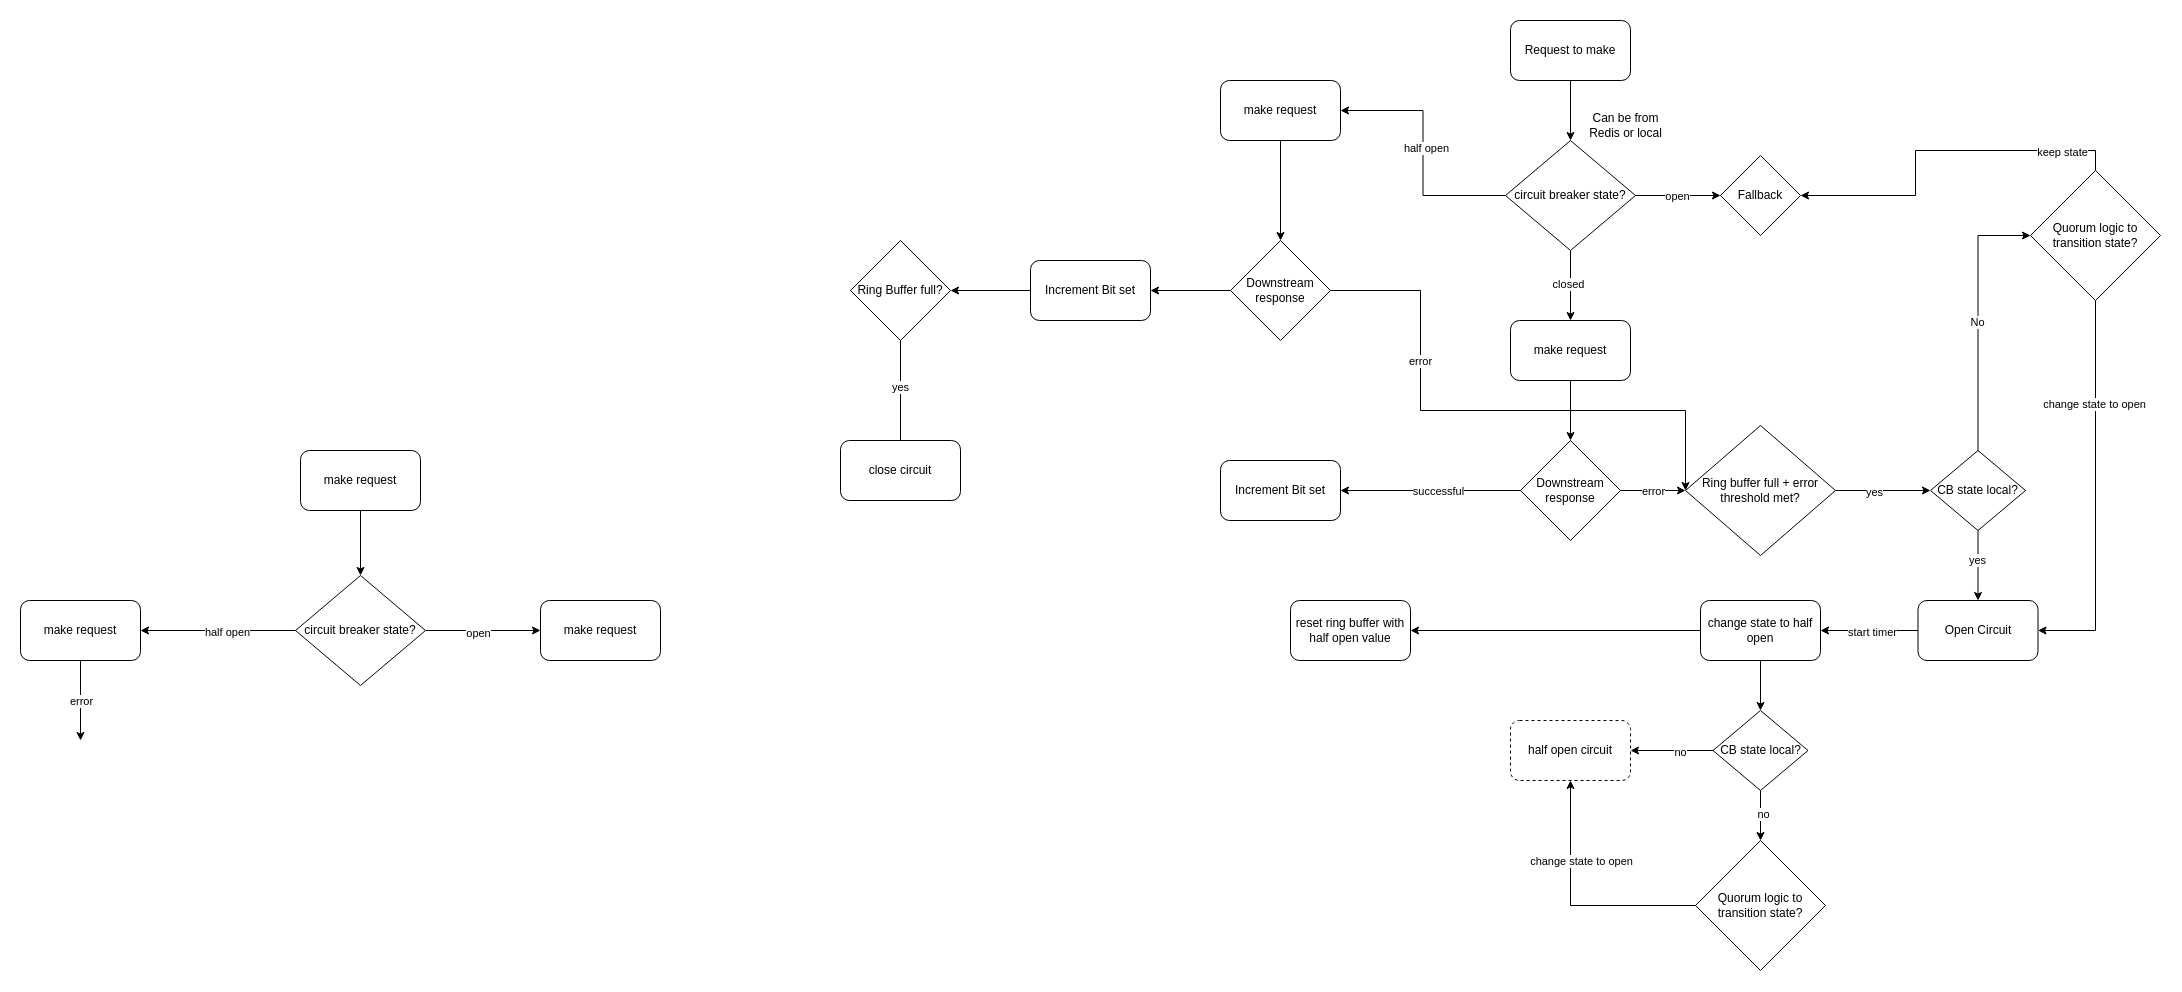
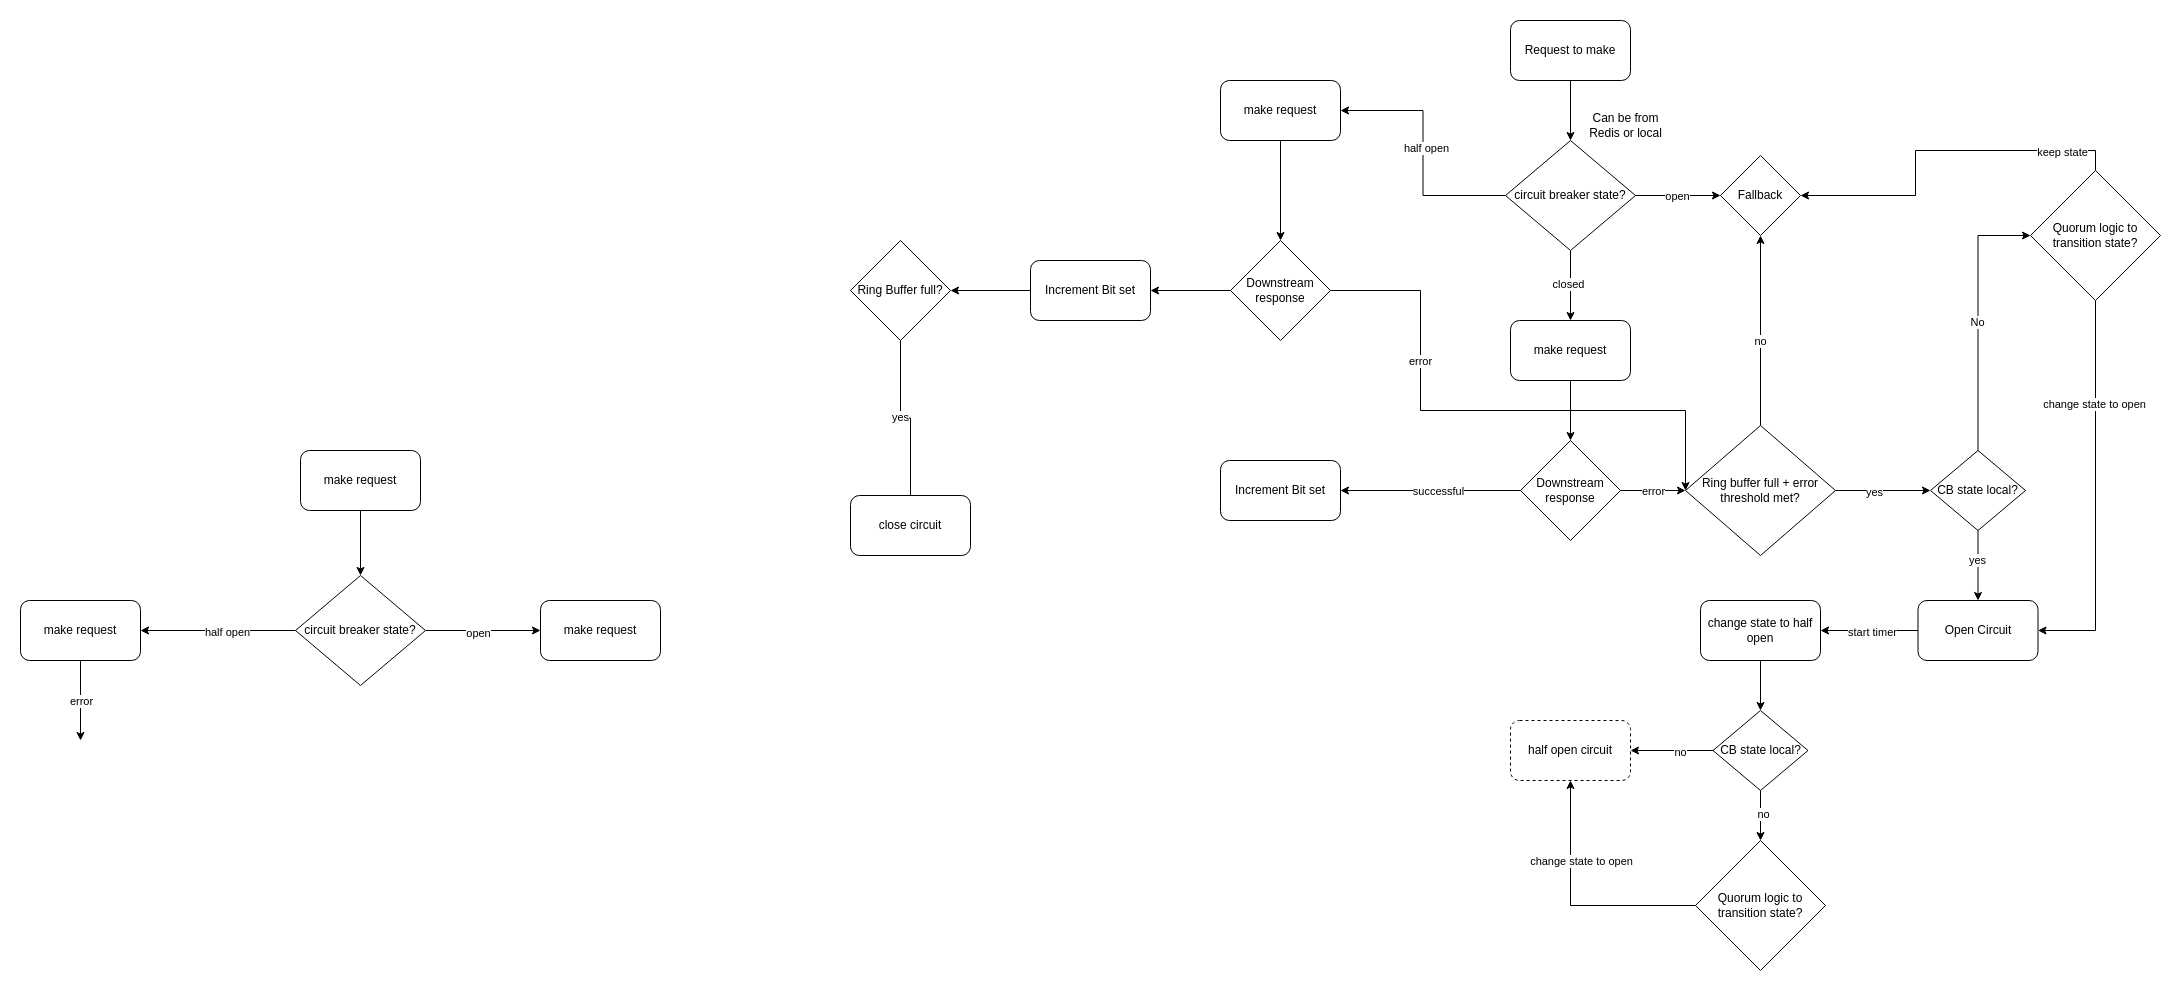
edge "Ring buffer full + error threshold met?" -> "Fallback": added, label "no"
node "close circuit": moved (901, 471) -> (911, 526)
node "reset ring buffer with half open value": removed
edge "change state to half open" -> "reset ring buffer with half open value": removed
